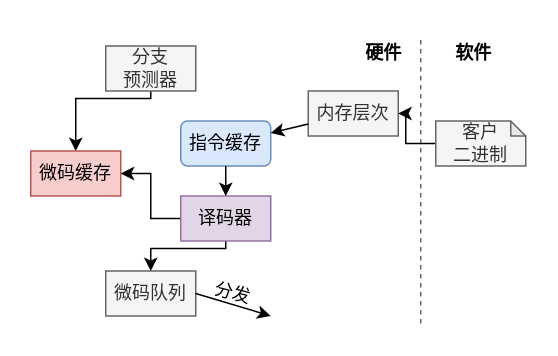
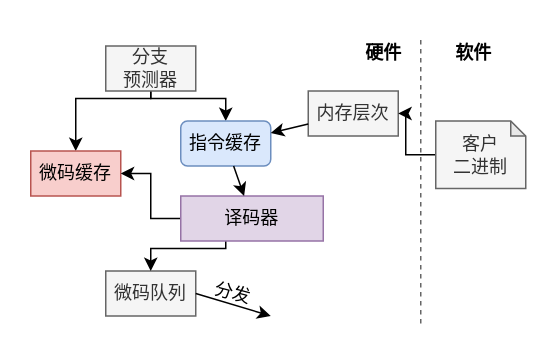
edge "分支 预测器" -> "指令缓存": added
node "客户 二进制": size 90x45 -> 90x68
node "译码器": size 90x45 -> 143x45
